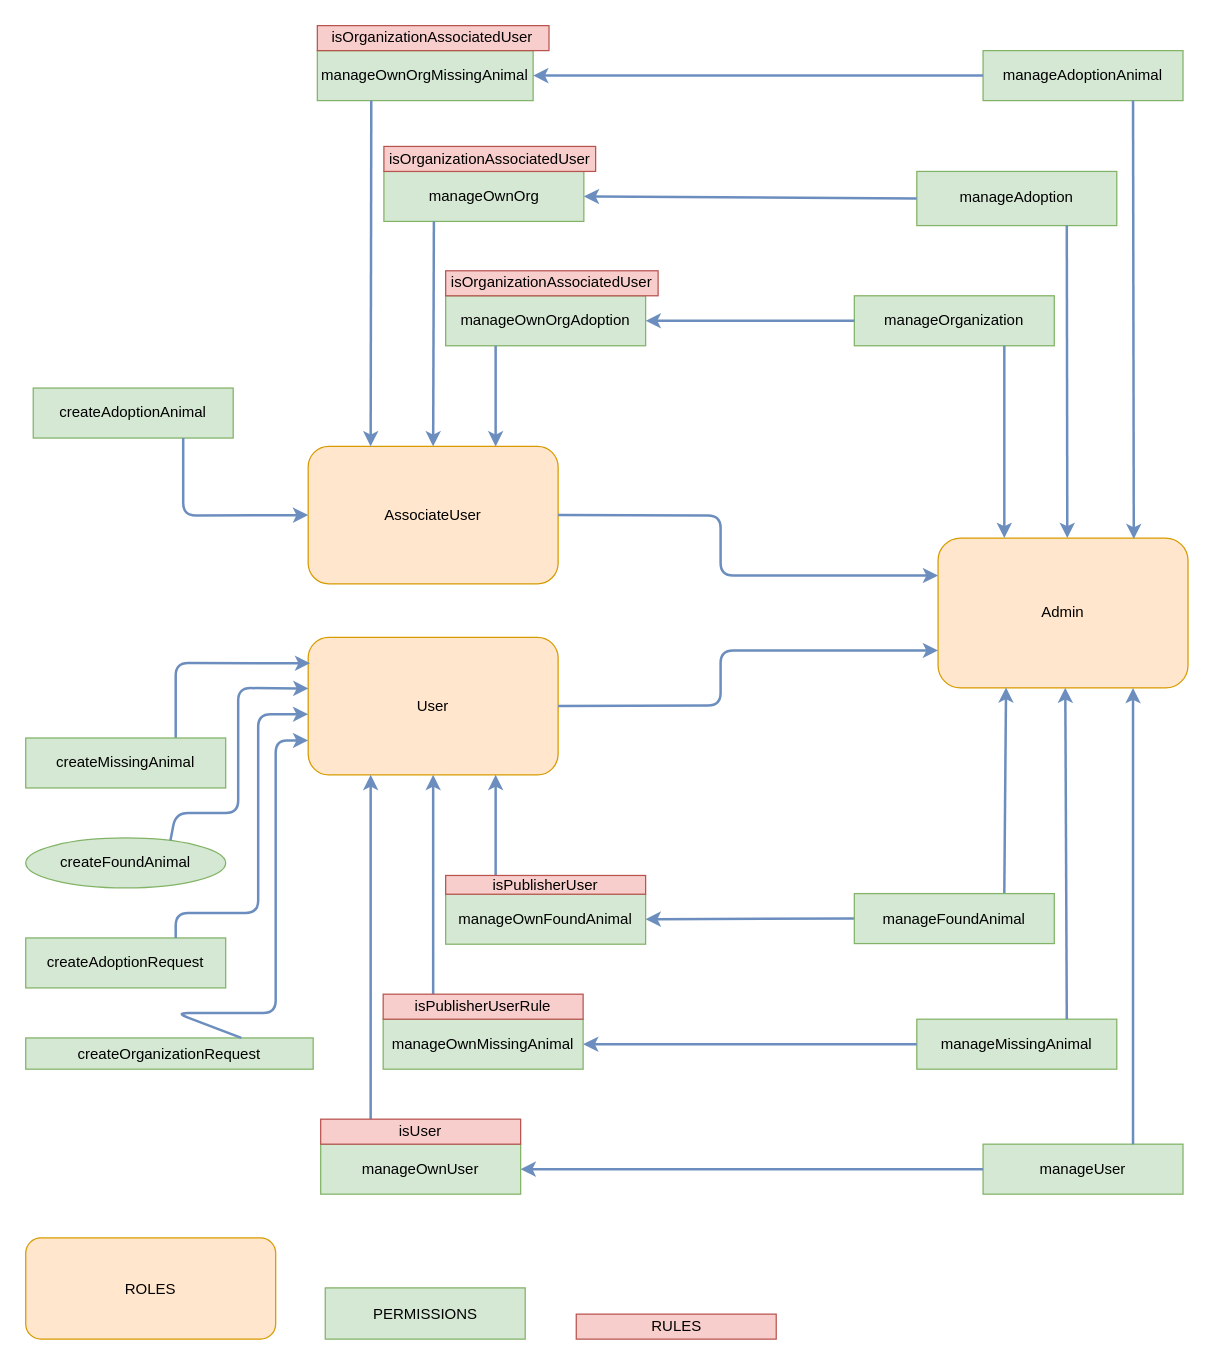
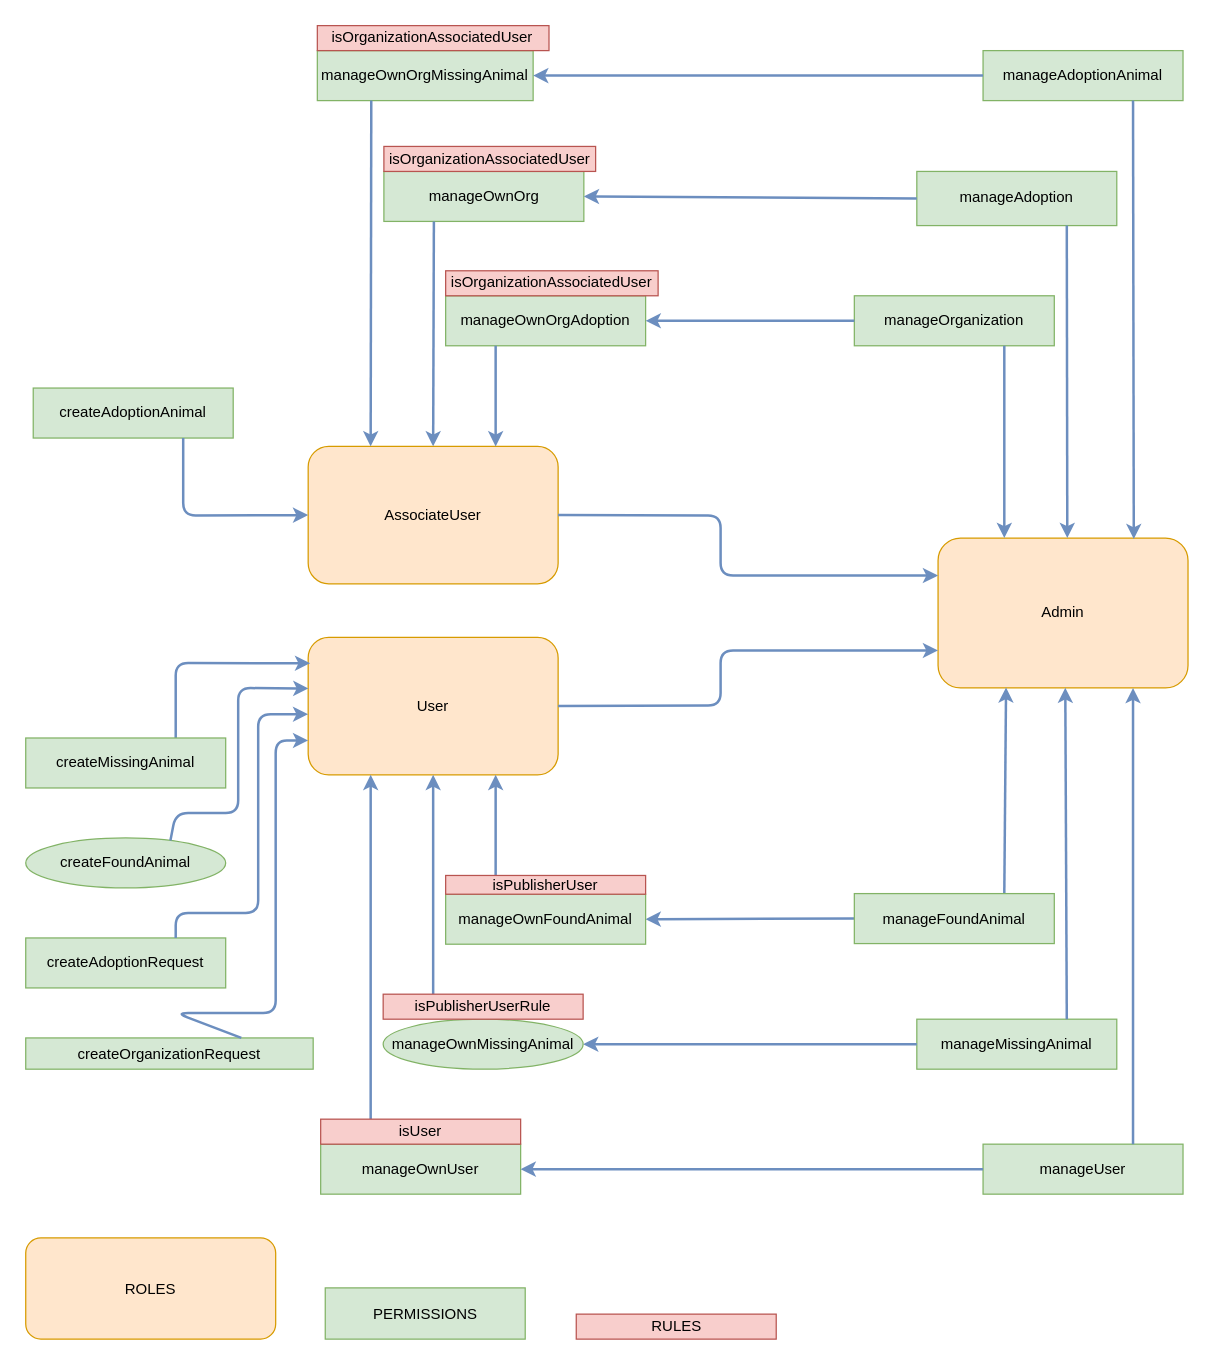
node "manageOwnMissingAnimal": shape rectangle -> ellipse
